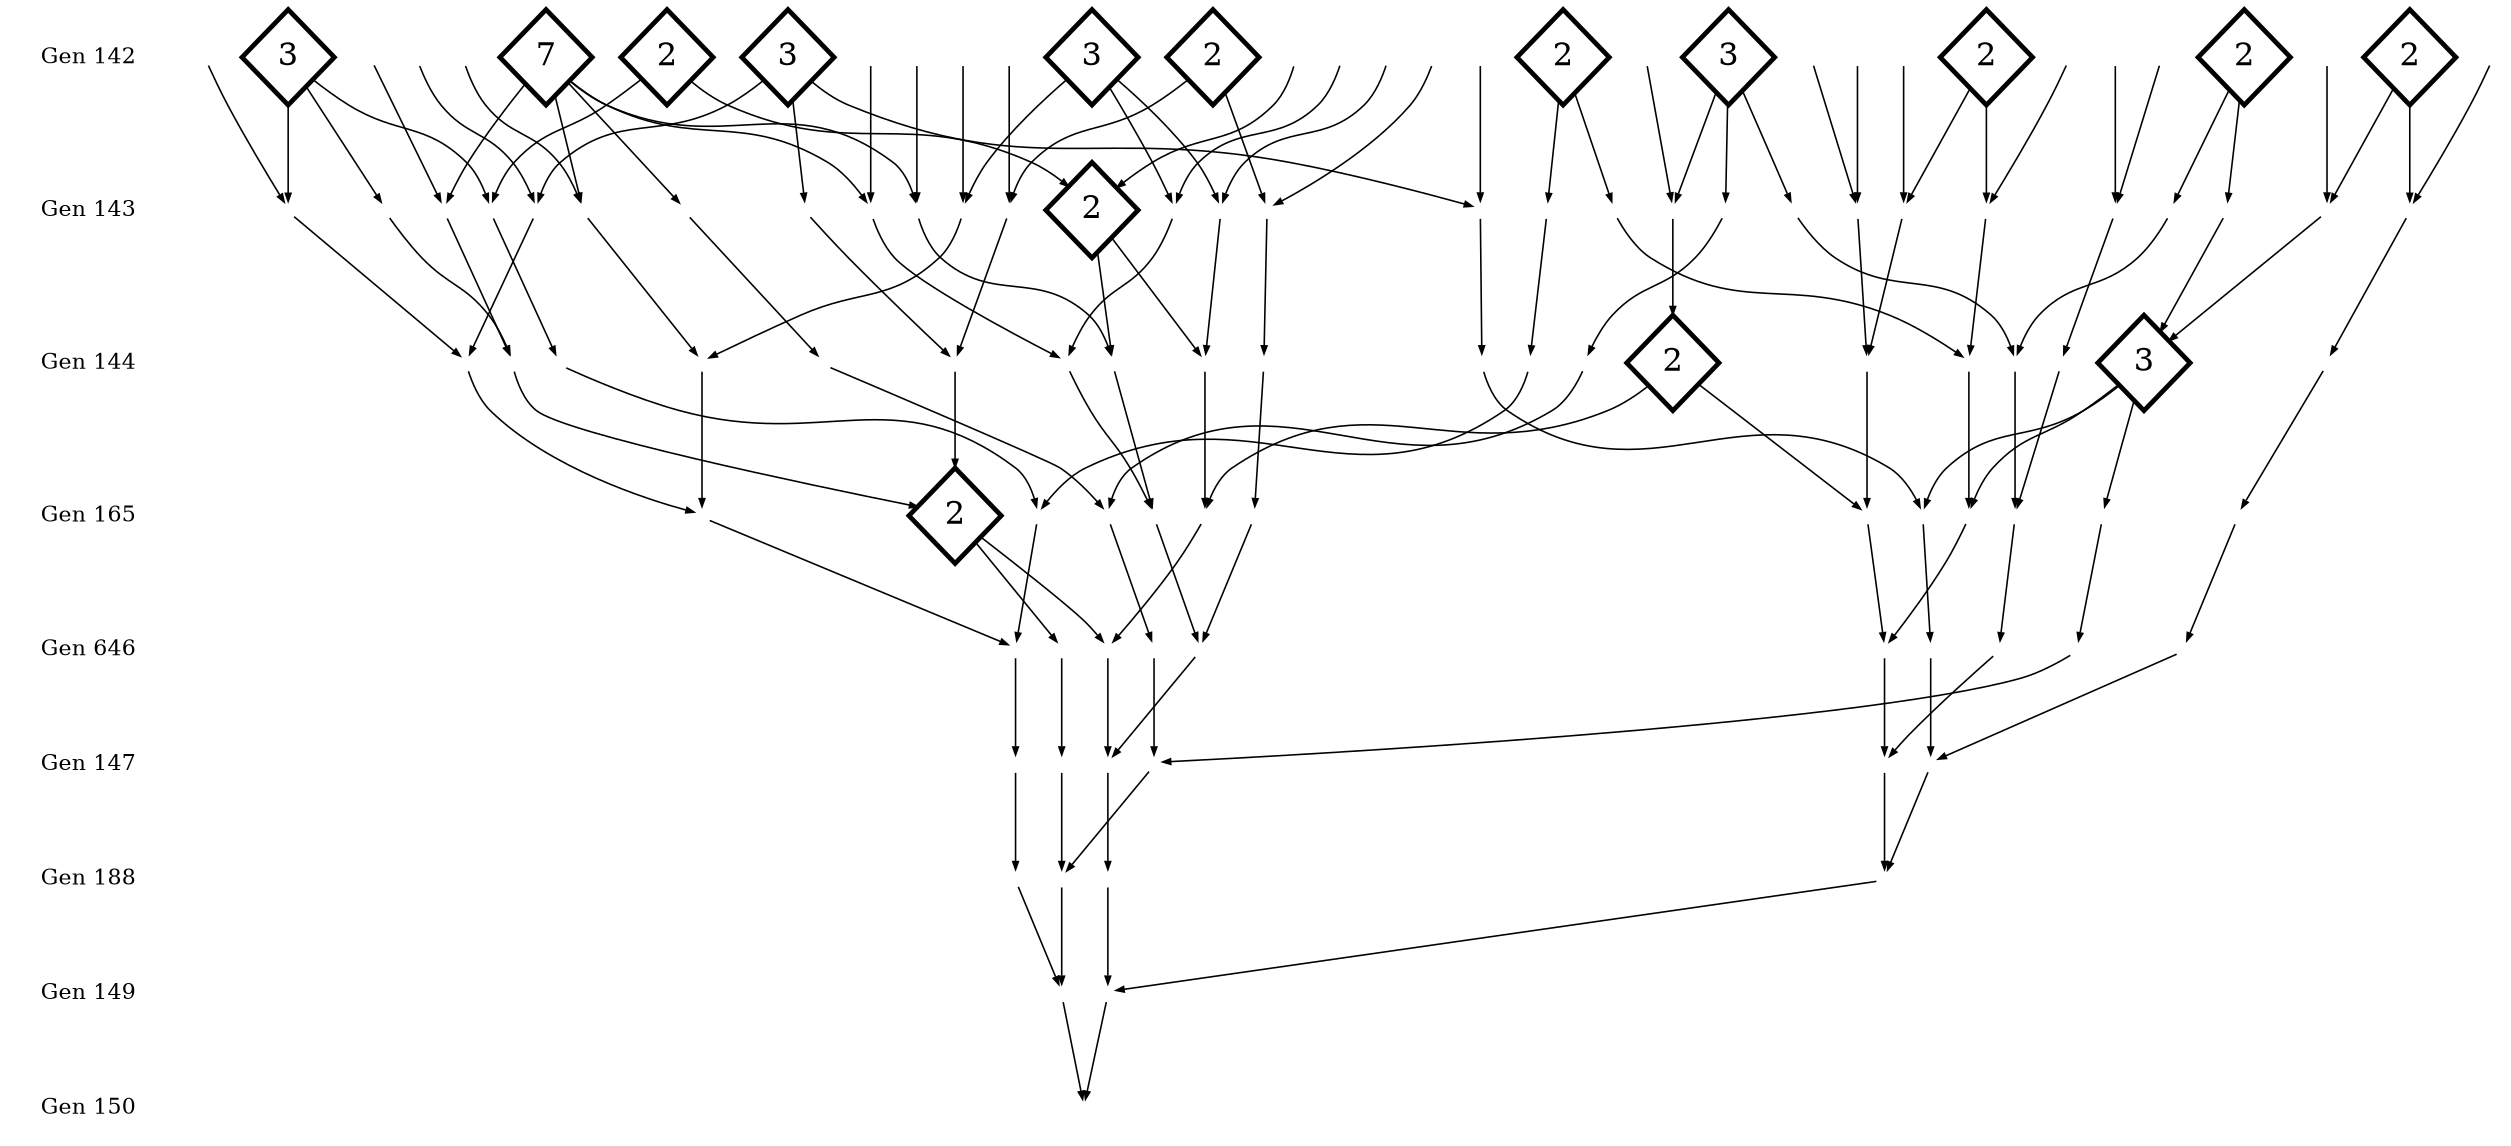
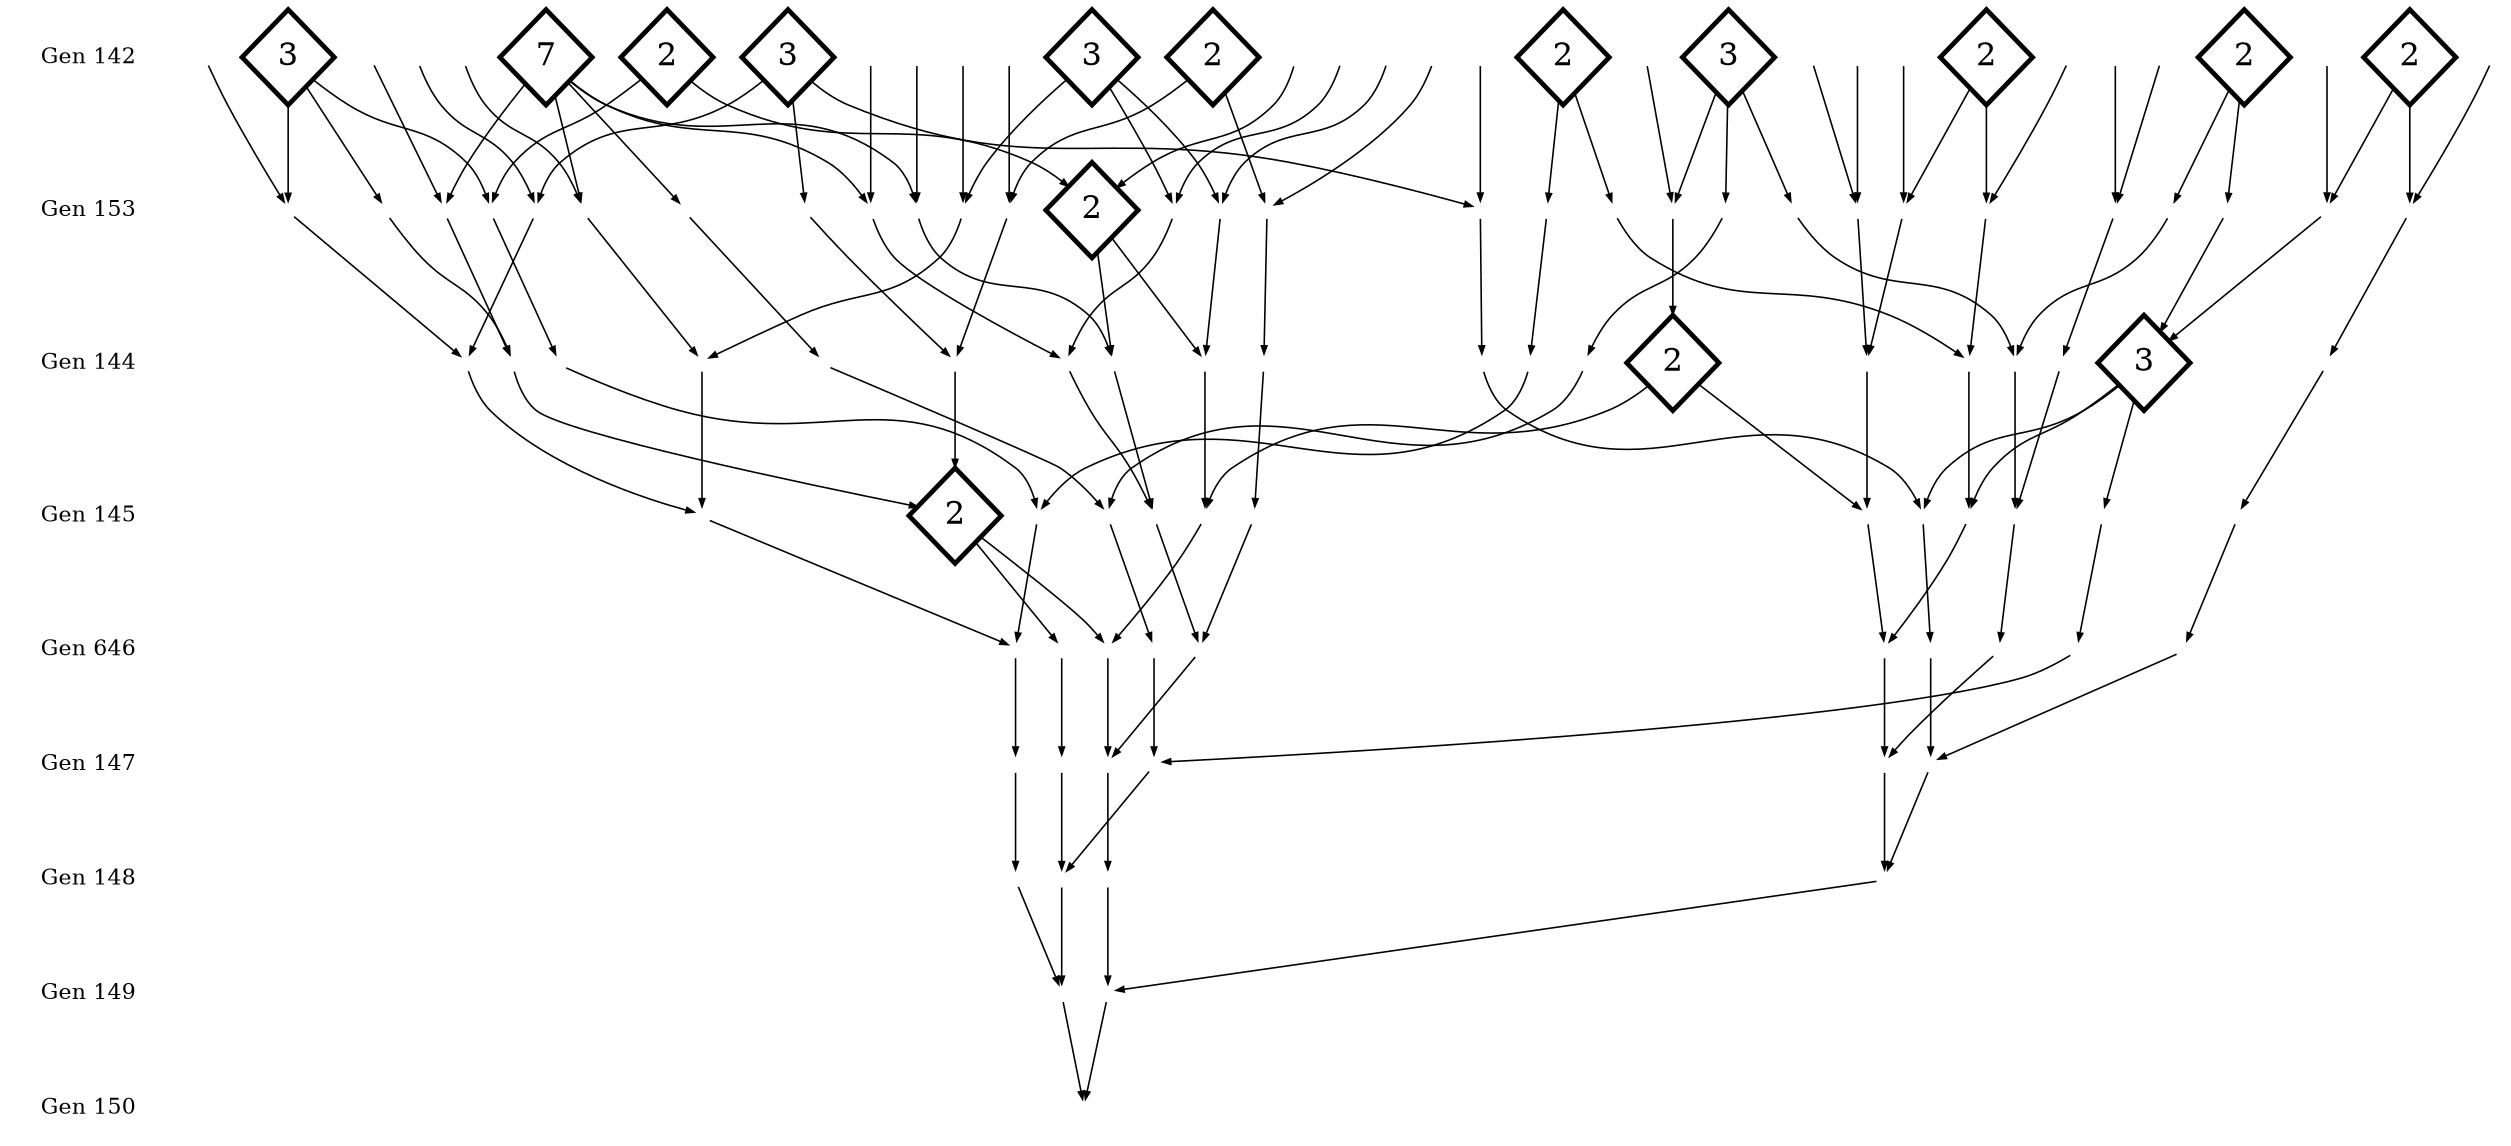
node "Gen 143": label "Gen 143" -> "Gen 153"
node "Gen 165": label "Gen 165" -> "Gen 145"
node "Gen 188": label "Gen 188" -> "Gen 148"
